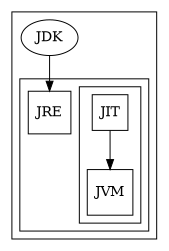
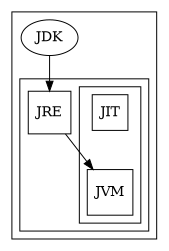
edge "JIT" -> "JVM": now "JRE" -> "JVM"
